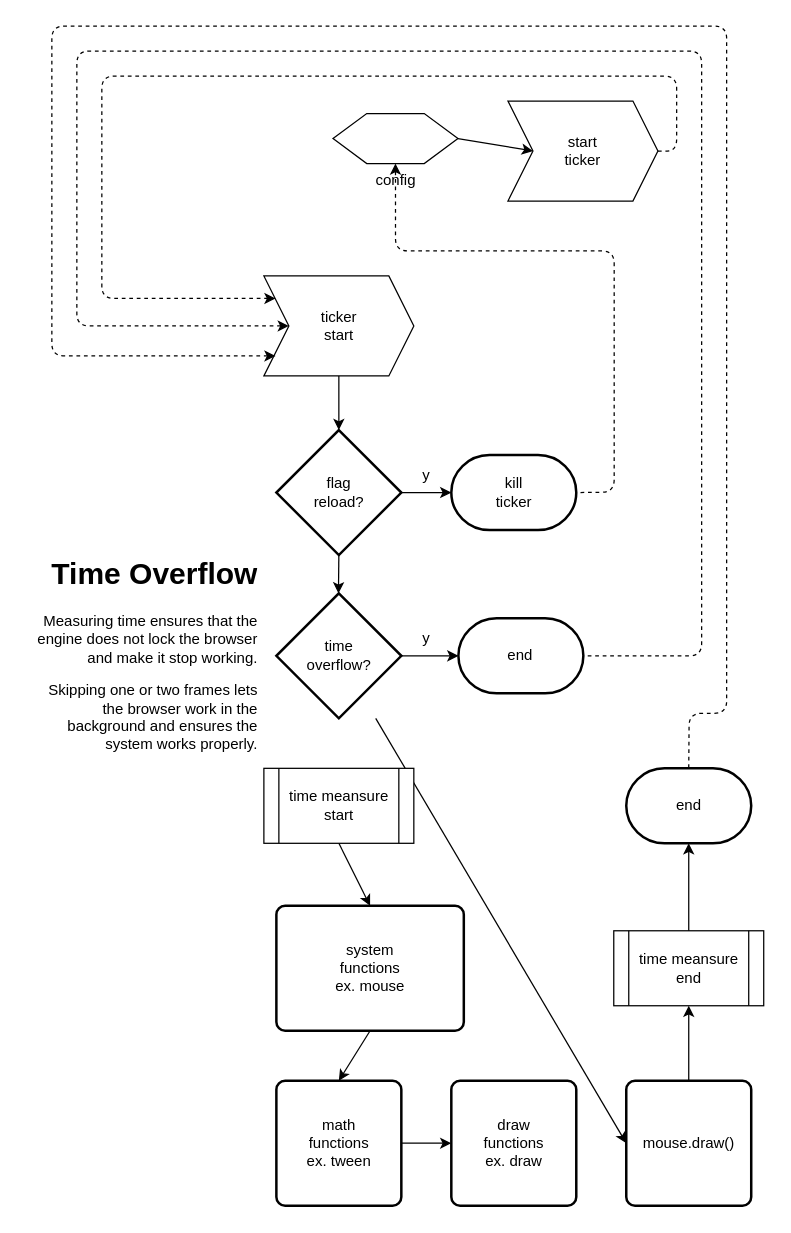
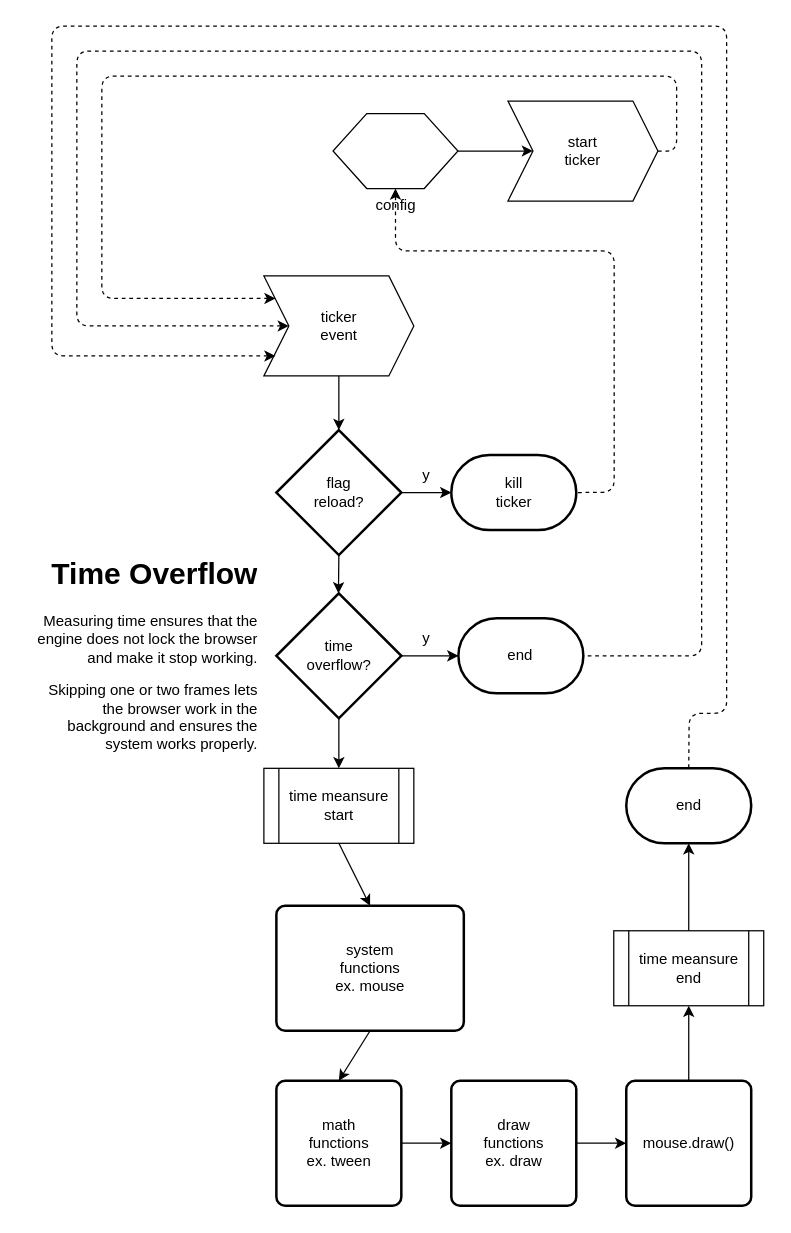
node "config": size 125x50 -> 125x75
node "ticker start": label "ticker start" -> "ticker event"
edge "time overflow?" -> "time meansure start": added
edge "time overflow?" -> "mouse.draw()": now "draw functions ex. draw" -> "mouse.draw()"
